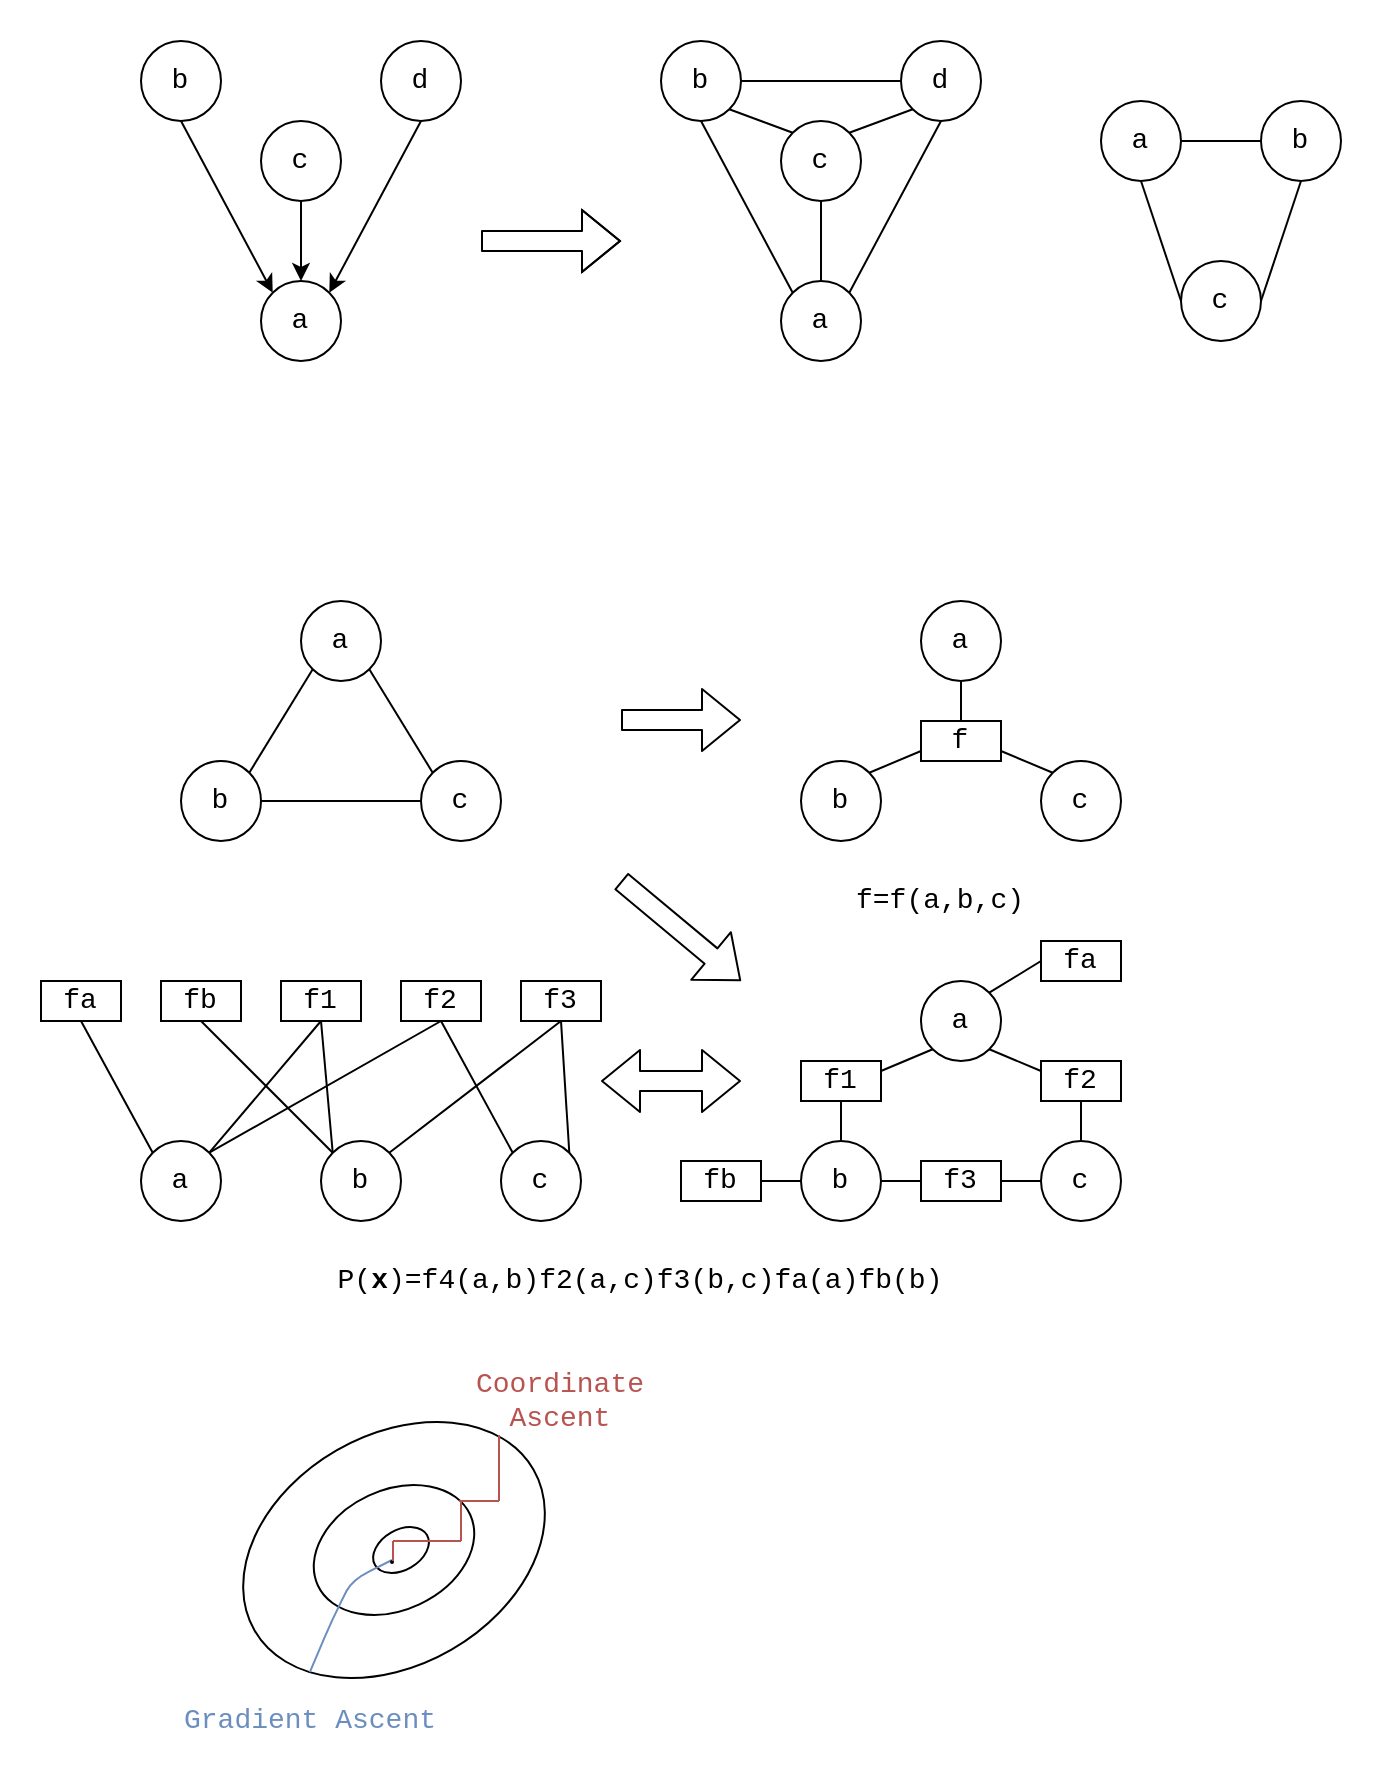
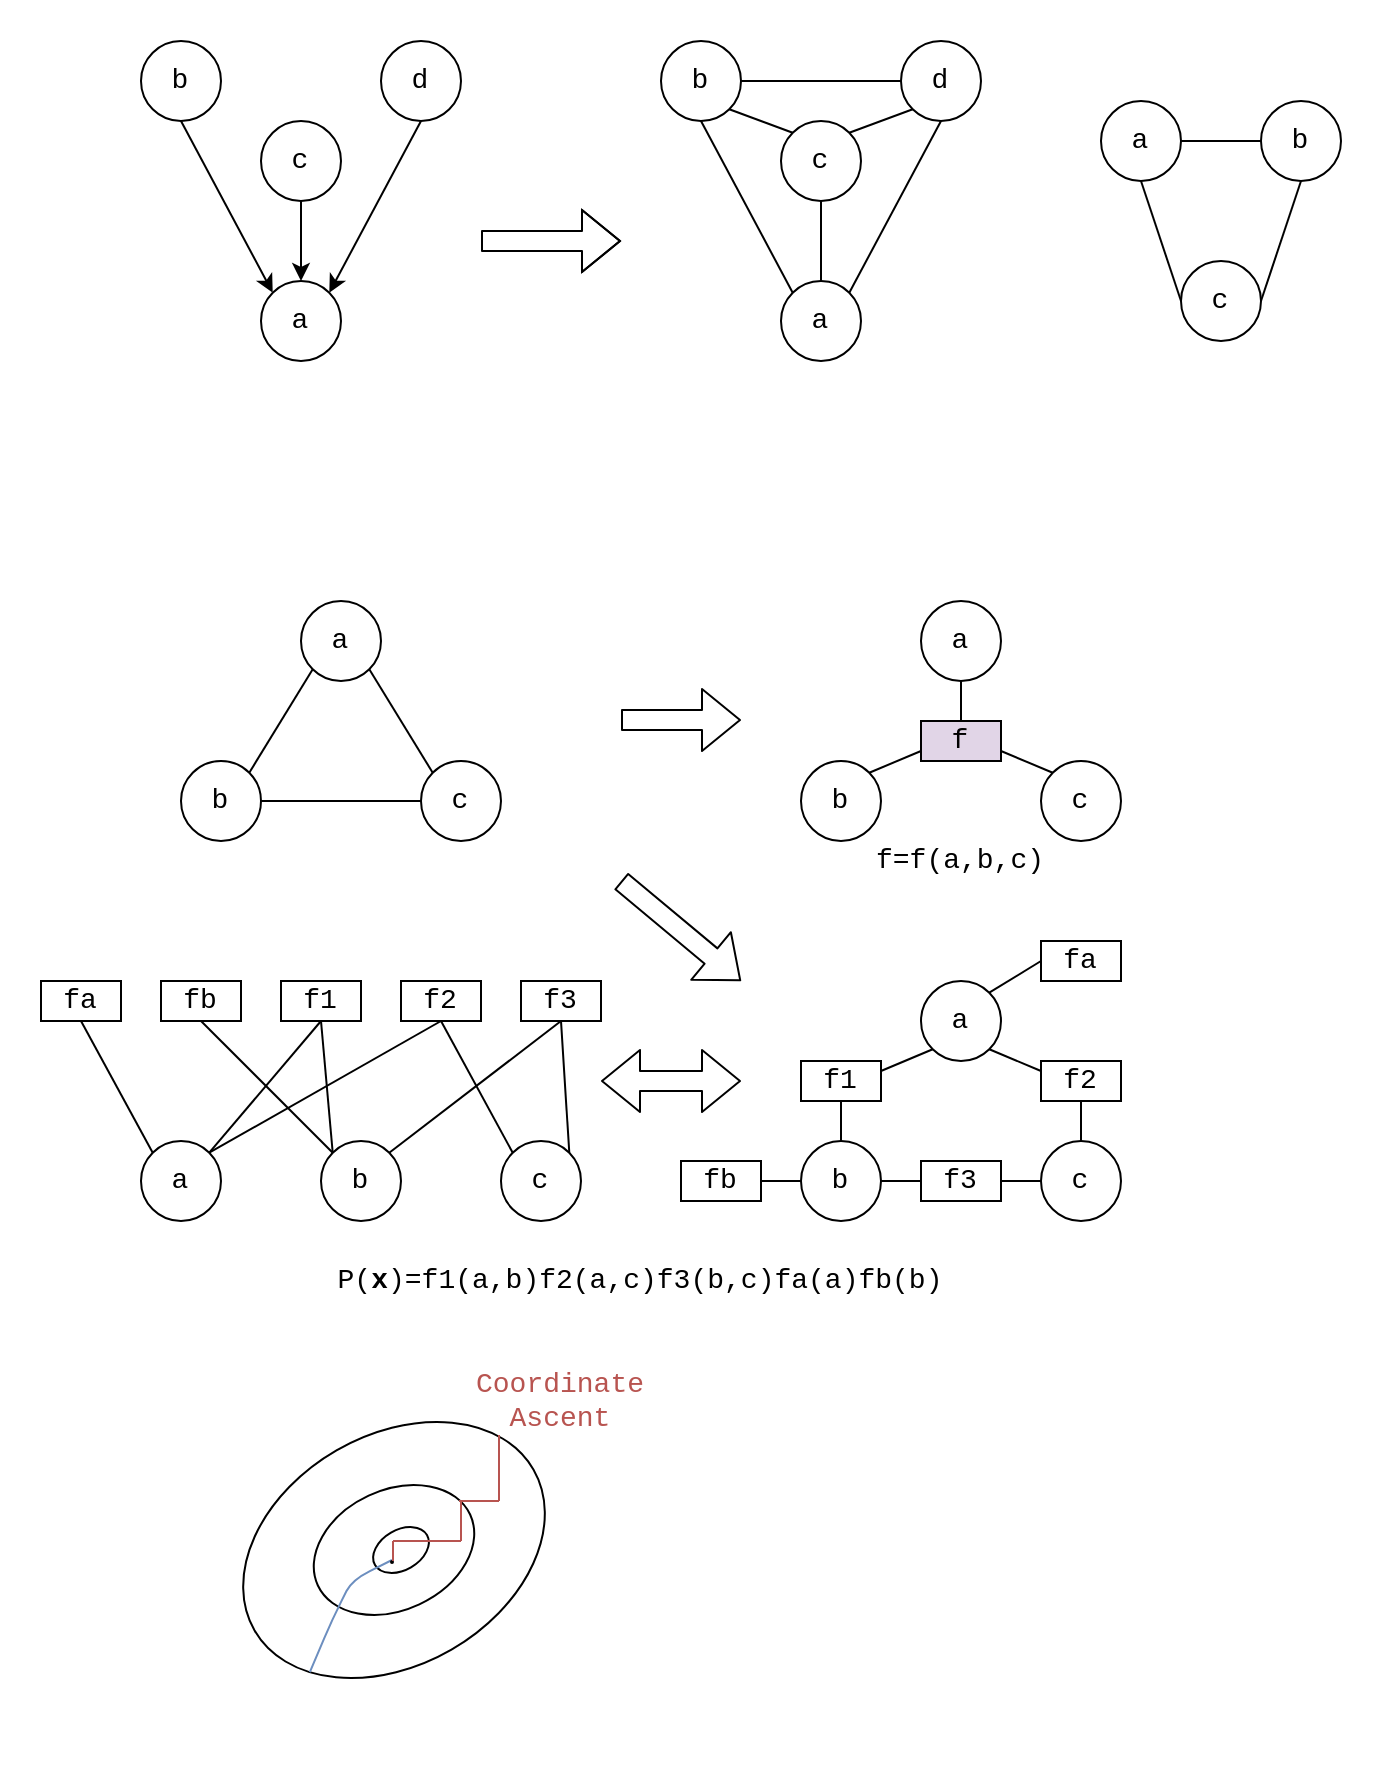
node "f": fillcolor #ffffff -> #e1d5e7
node "f=f(a,b,c)": moved (941, 901) -> (961, 861)
node "P(x)=f4(a,b)f2(a,c)f3(b,c)fa(a)fb(b)": label "P(x)=f4(a,b)f2(a,c)f3(b,c)fa(a)fb(b)" -> "P(x)=f1(a,b)f2(a,c)f3(b,c)fa(a)fb(b)"
node "Gradient Ascent": removed
